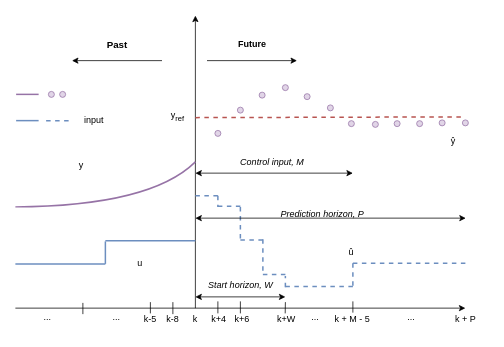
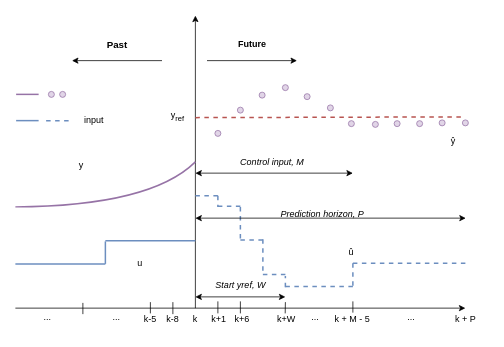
node "Start horizon, W": label "Start horizon, W" -> "Start yref, W"
node "k+4": label "k+4" -> "k+1"
